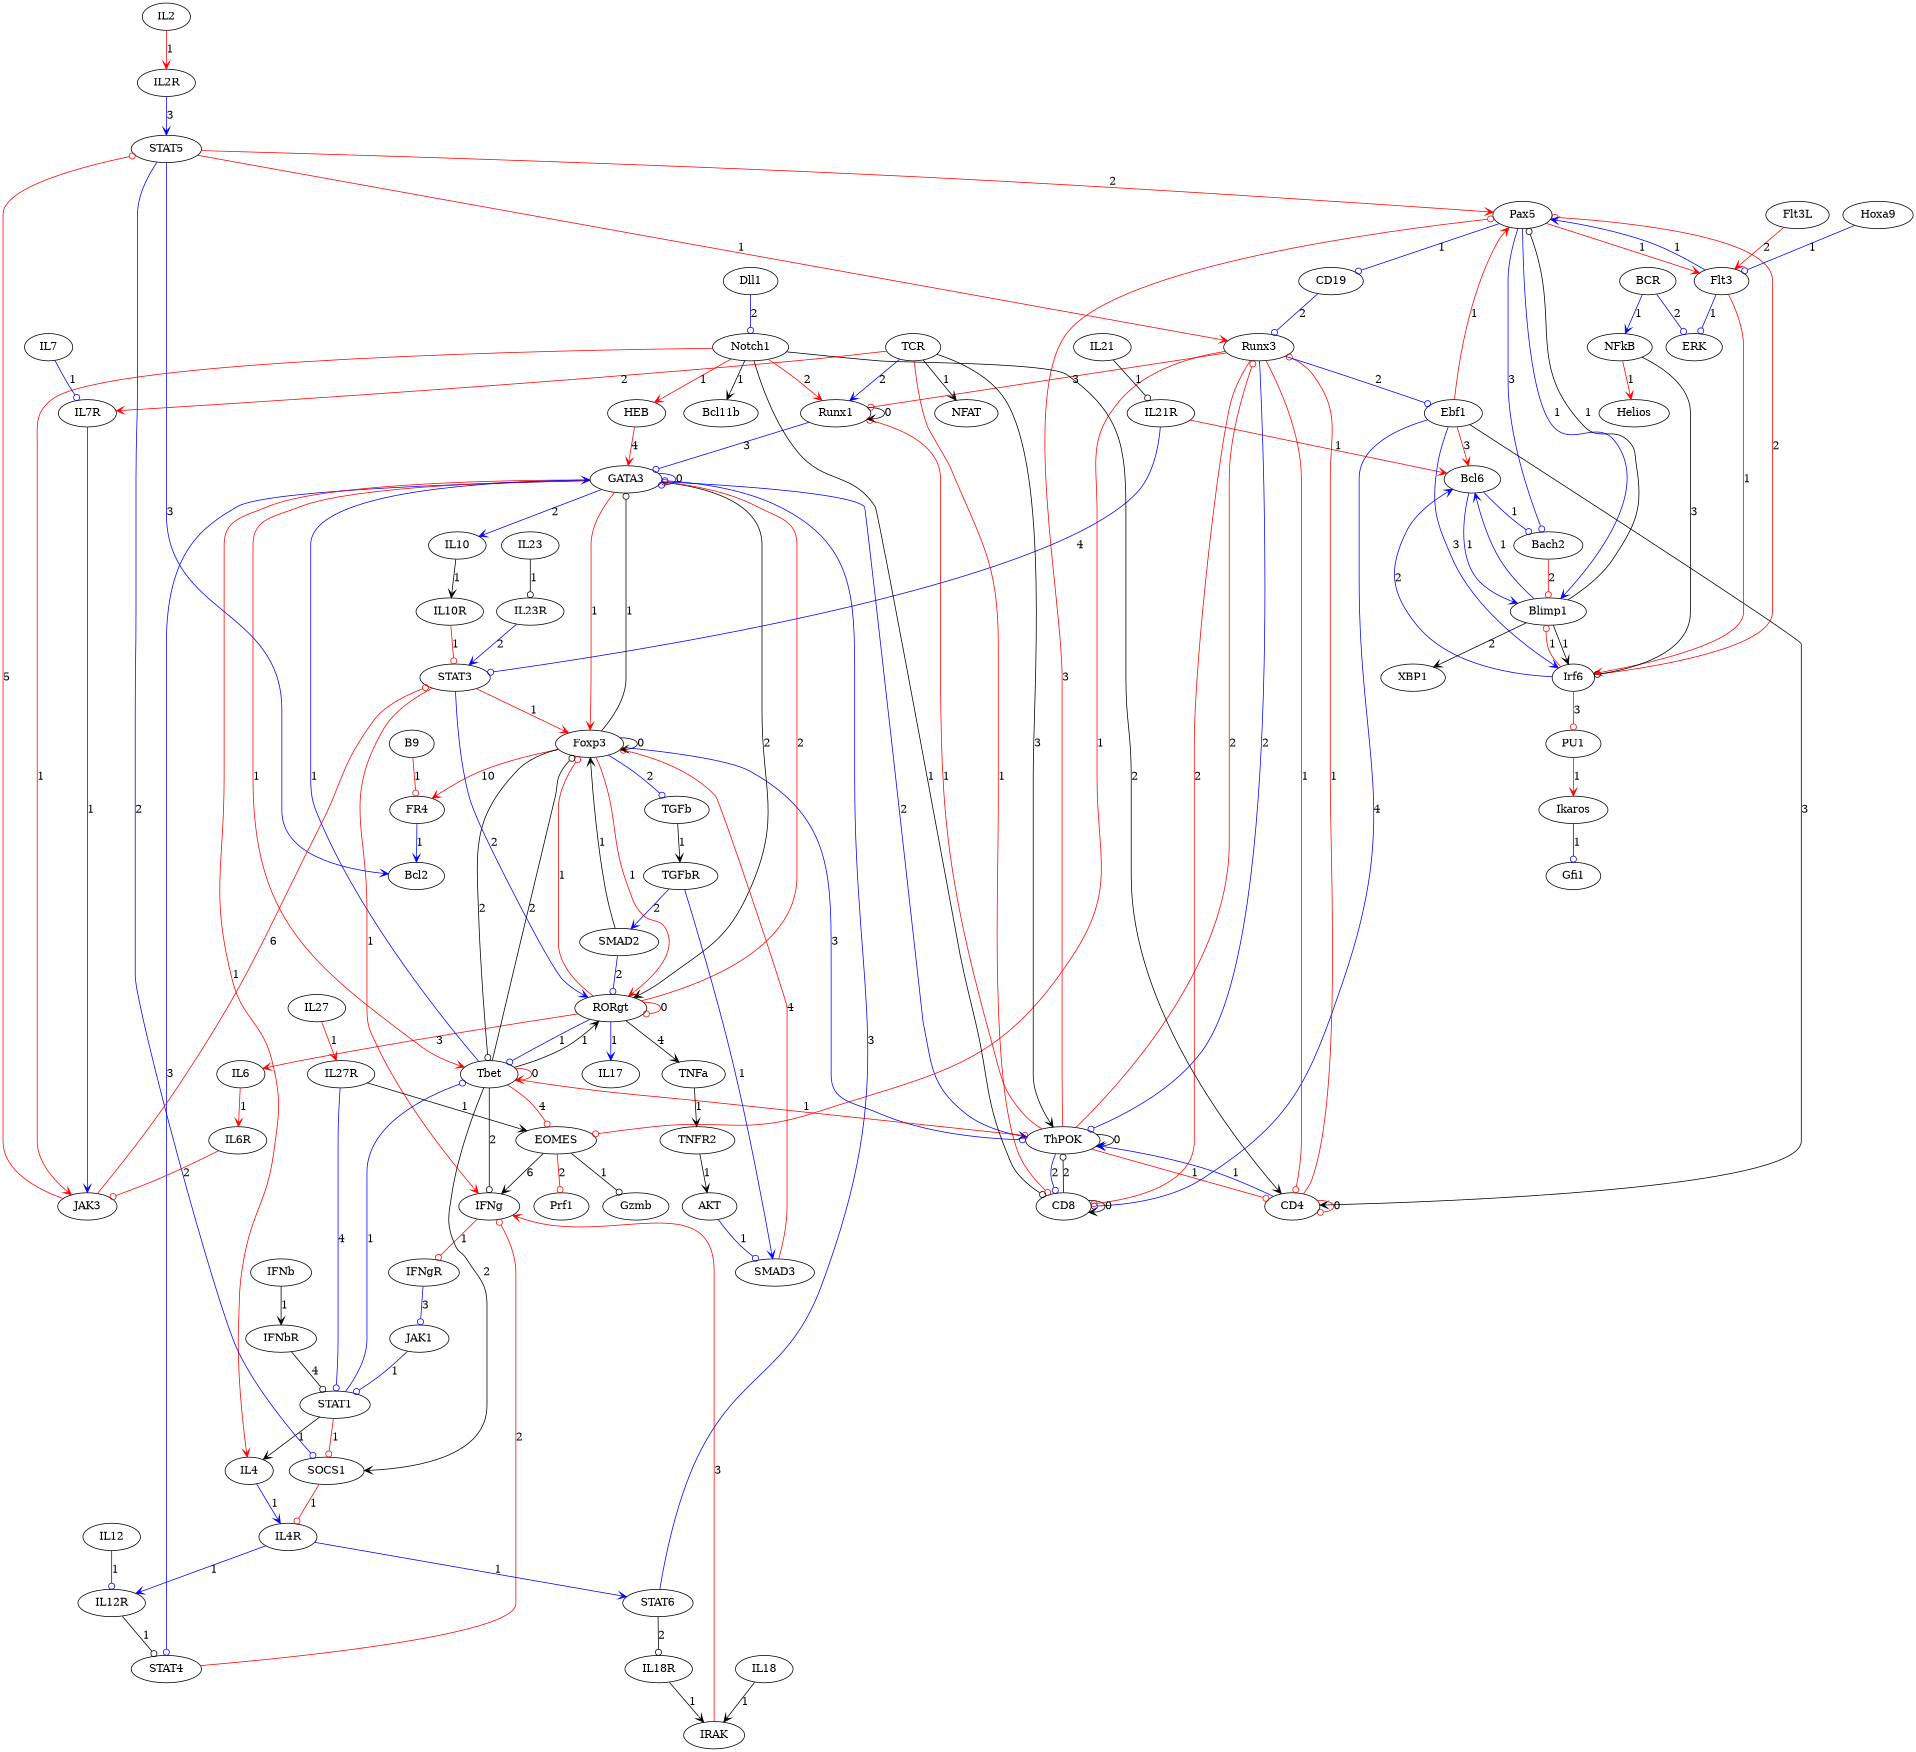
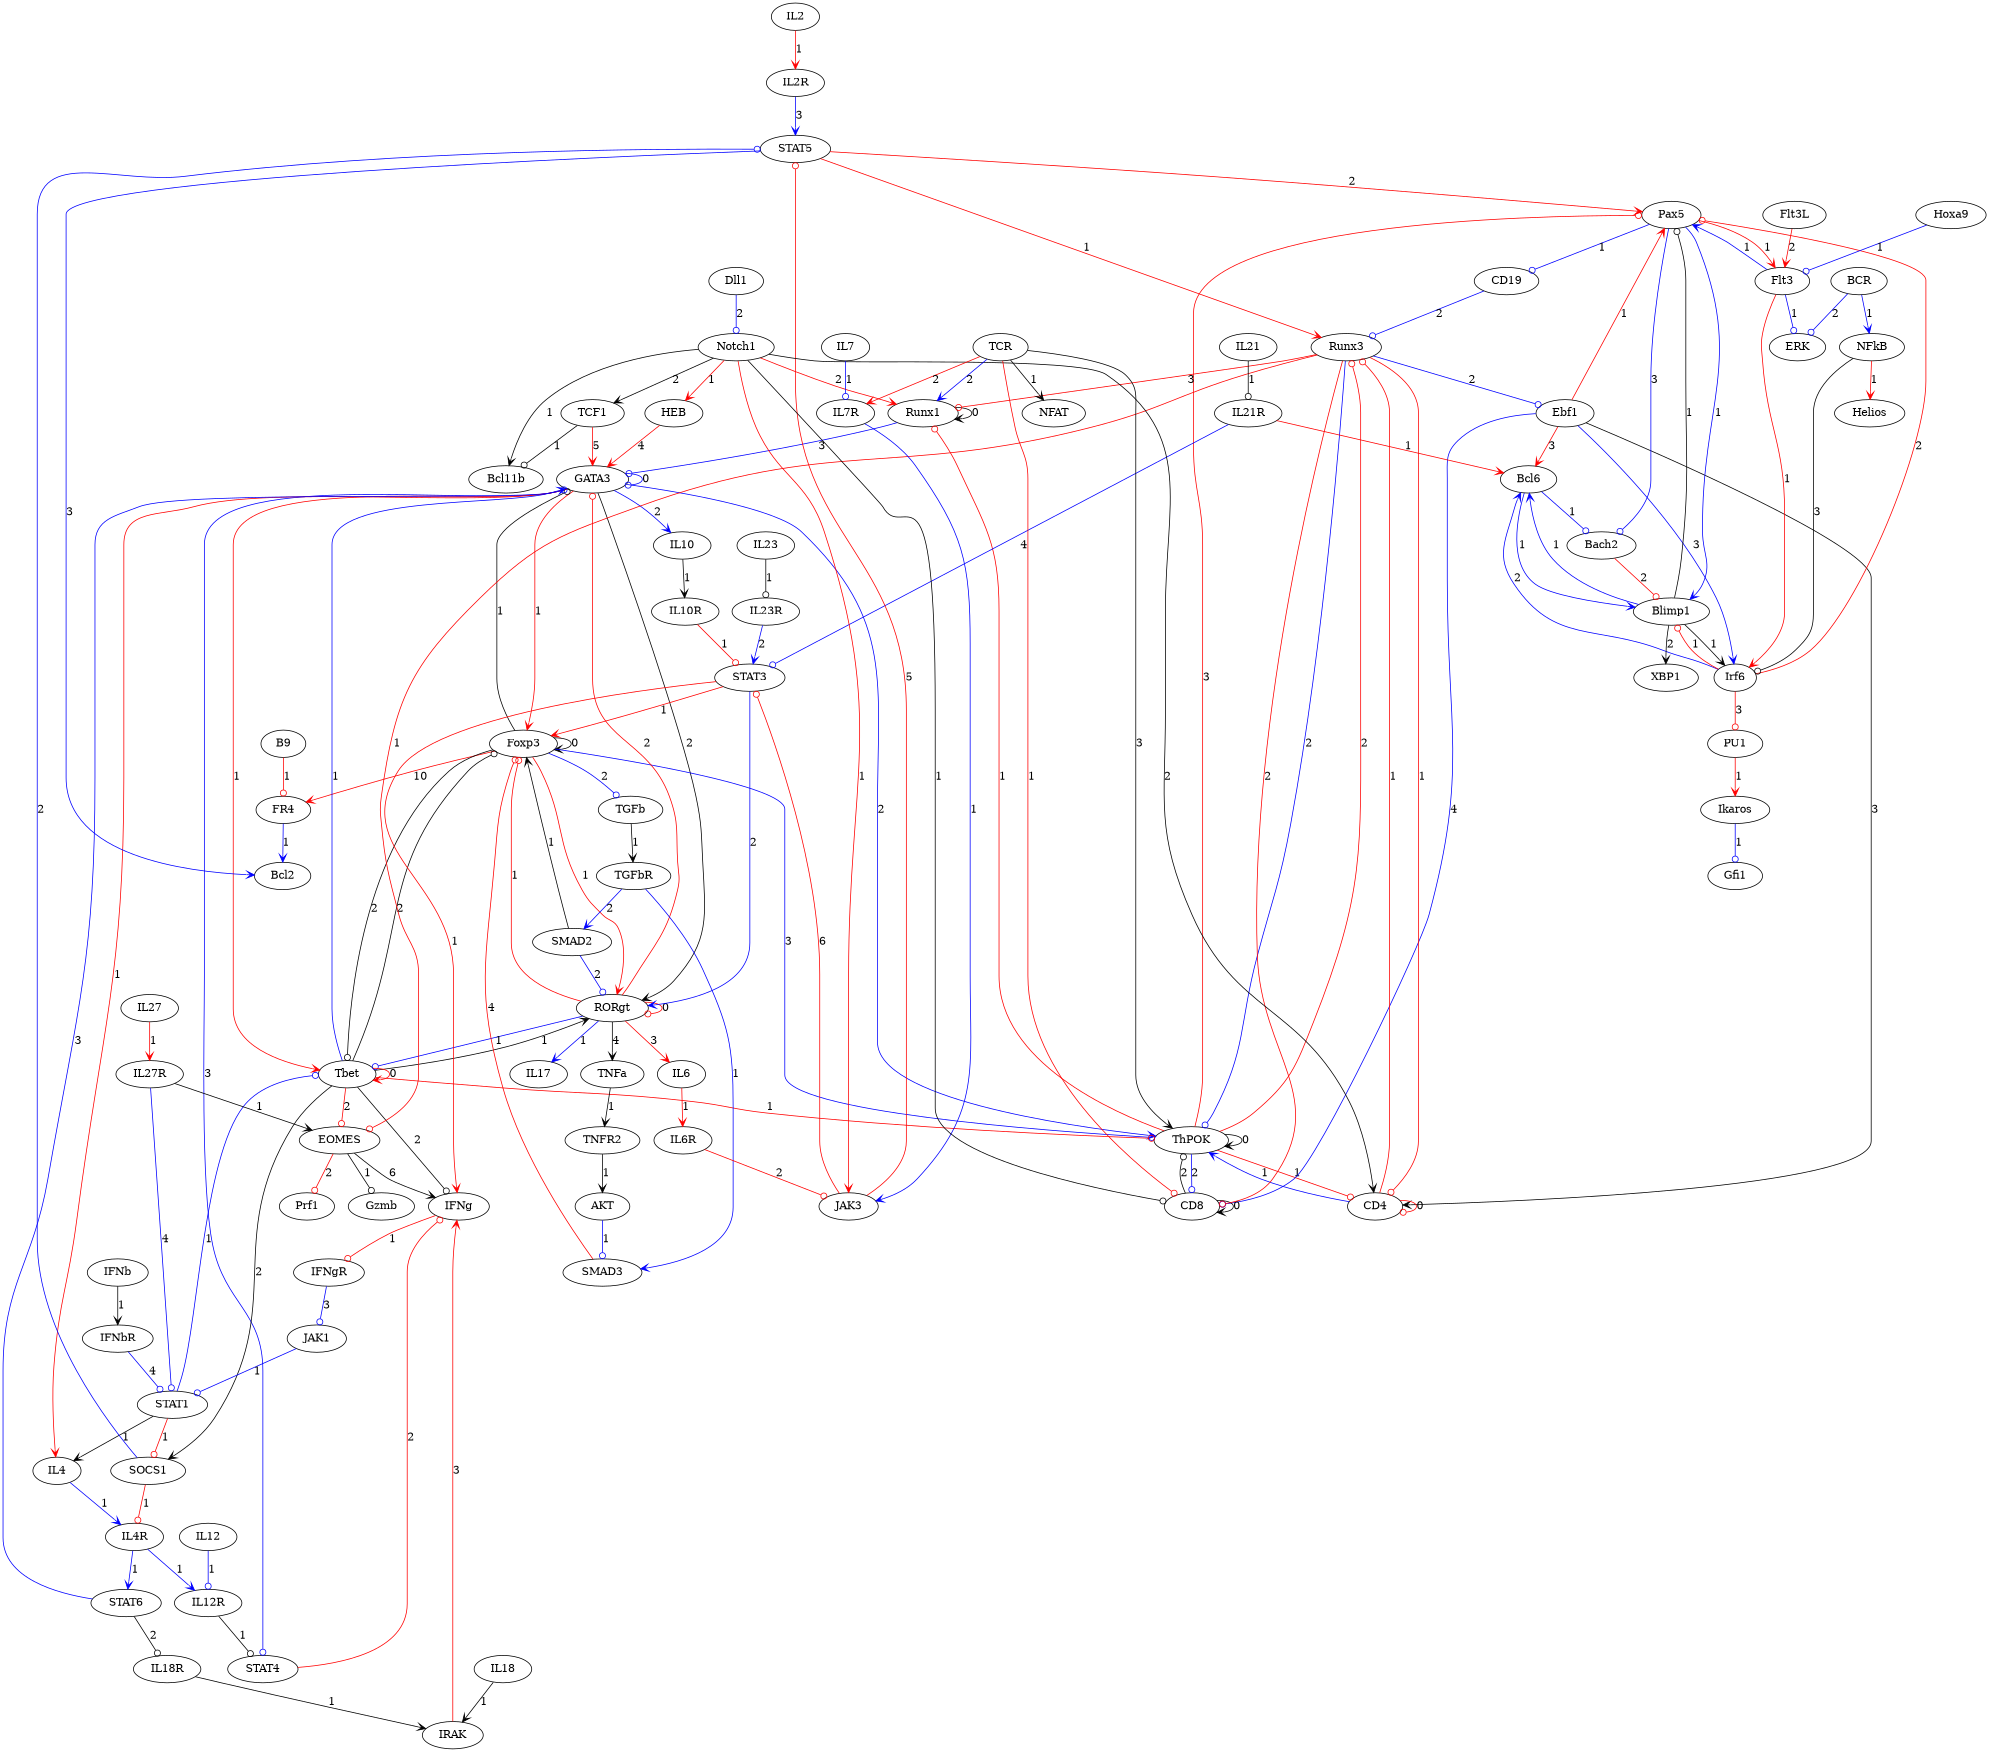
node "TCF1": added
edge "STAT5" -> "SOCS1": reversed
edge "Tbet" -> "EOMES": label "4" -> "2"
edge "IFNbR" -> "STAT1": color black -> blue
